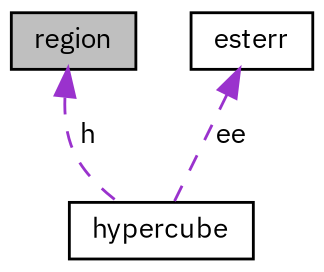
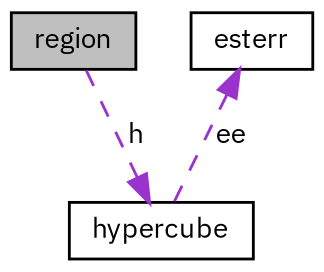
edge "hypercube" -> "region": reversed
